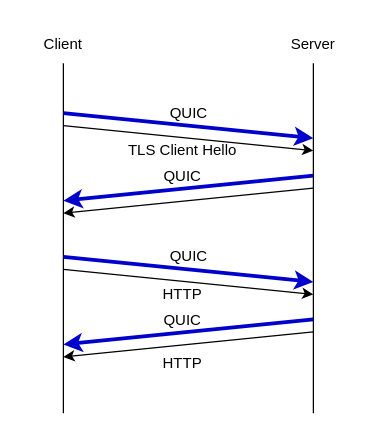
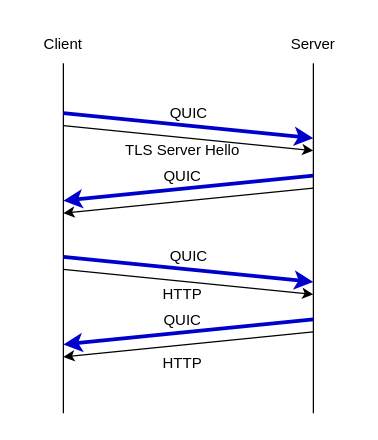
node "TLS Client Hello": label "TLS Client Hello" -> "TLS Server Hello"
